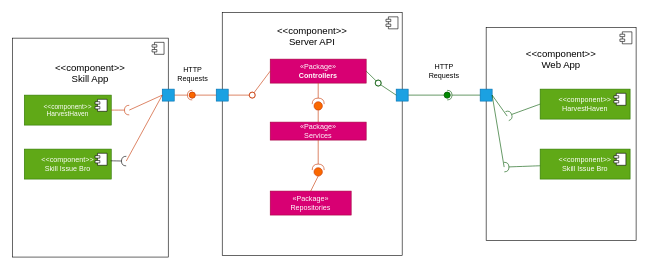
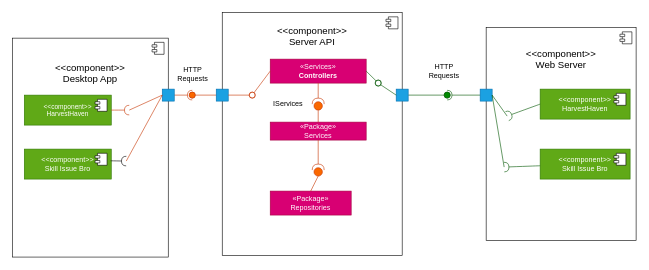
node "«Package» Controllers": label "«Package» Controllers" -> "«Services» Controllers"
node "IServices": added
node "<<component>> Web App": label "<<component>> Web App" -> "<<component>> Web Server"
node "<<component>> Skill App": label "<<component>> Skill App" -> "<<component>> Desktop App"
